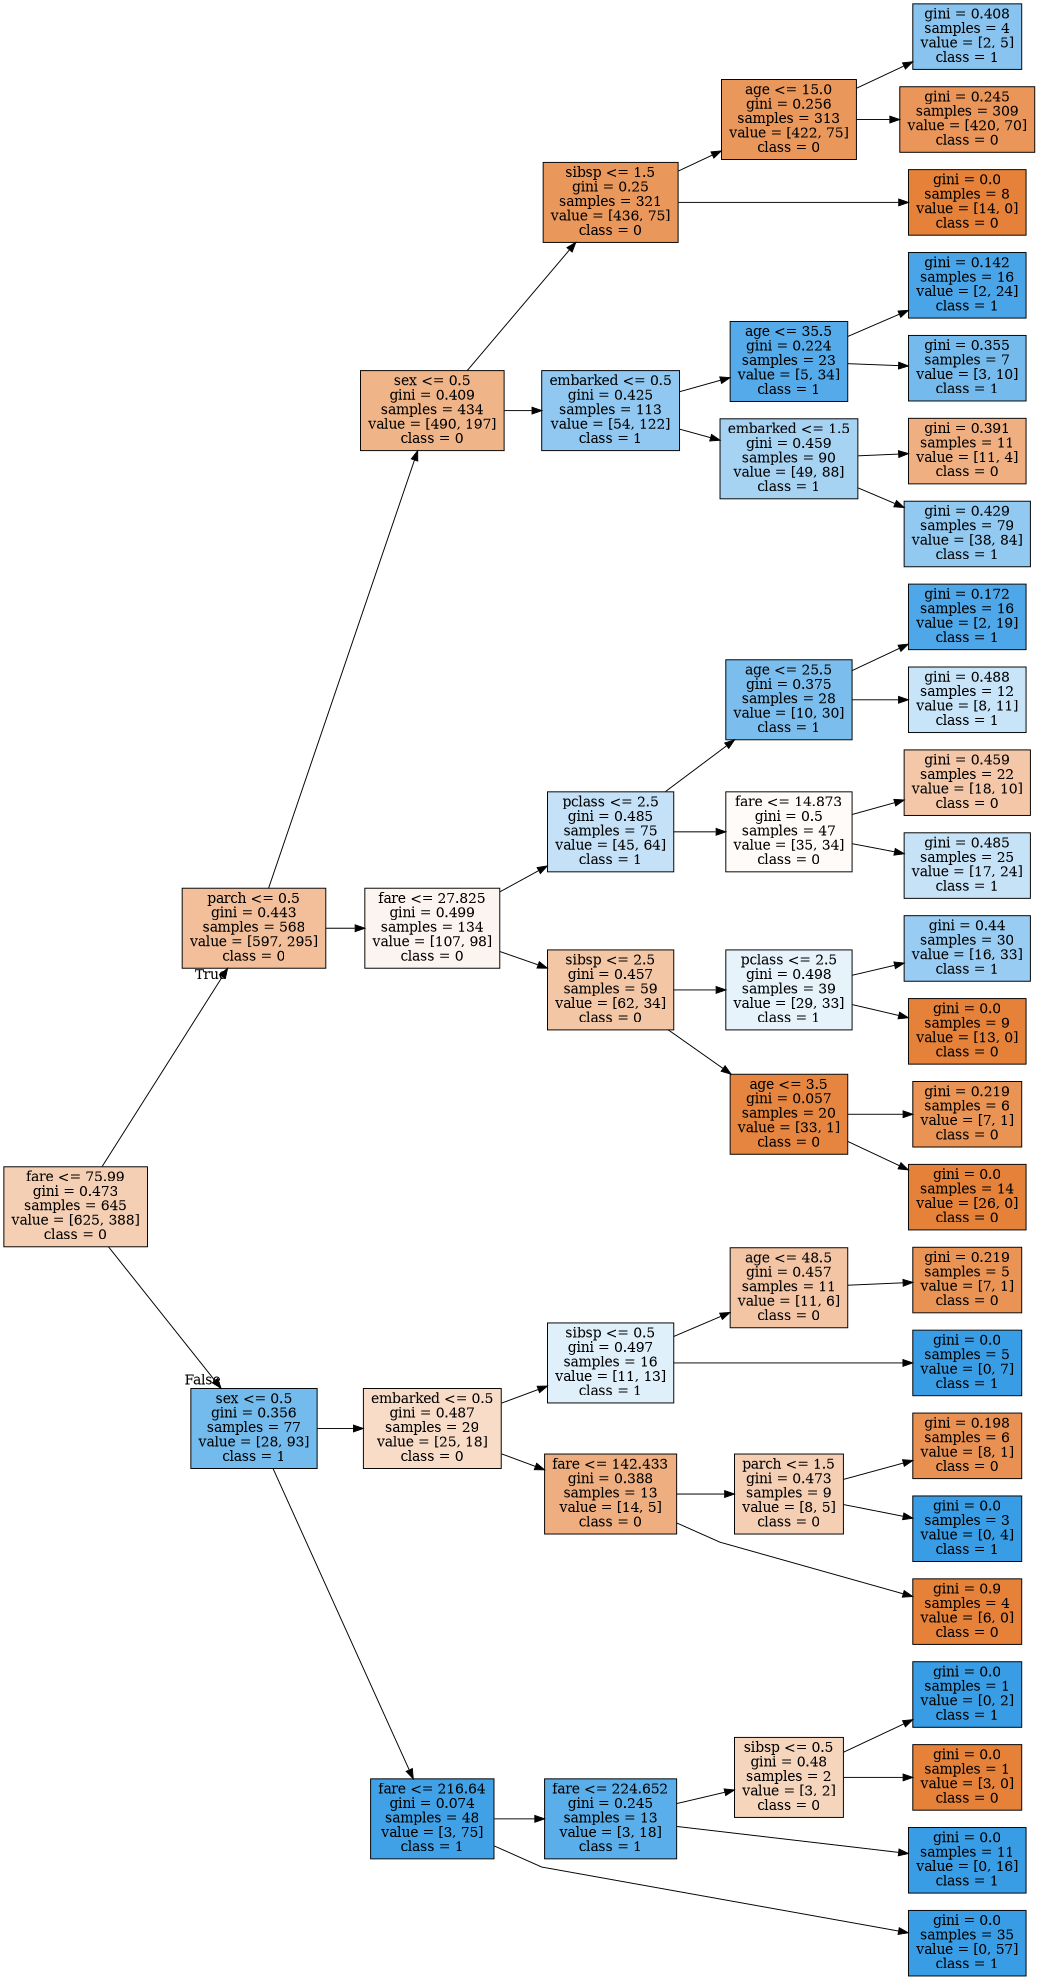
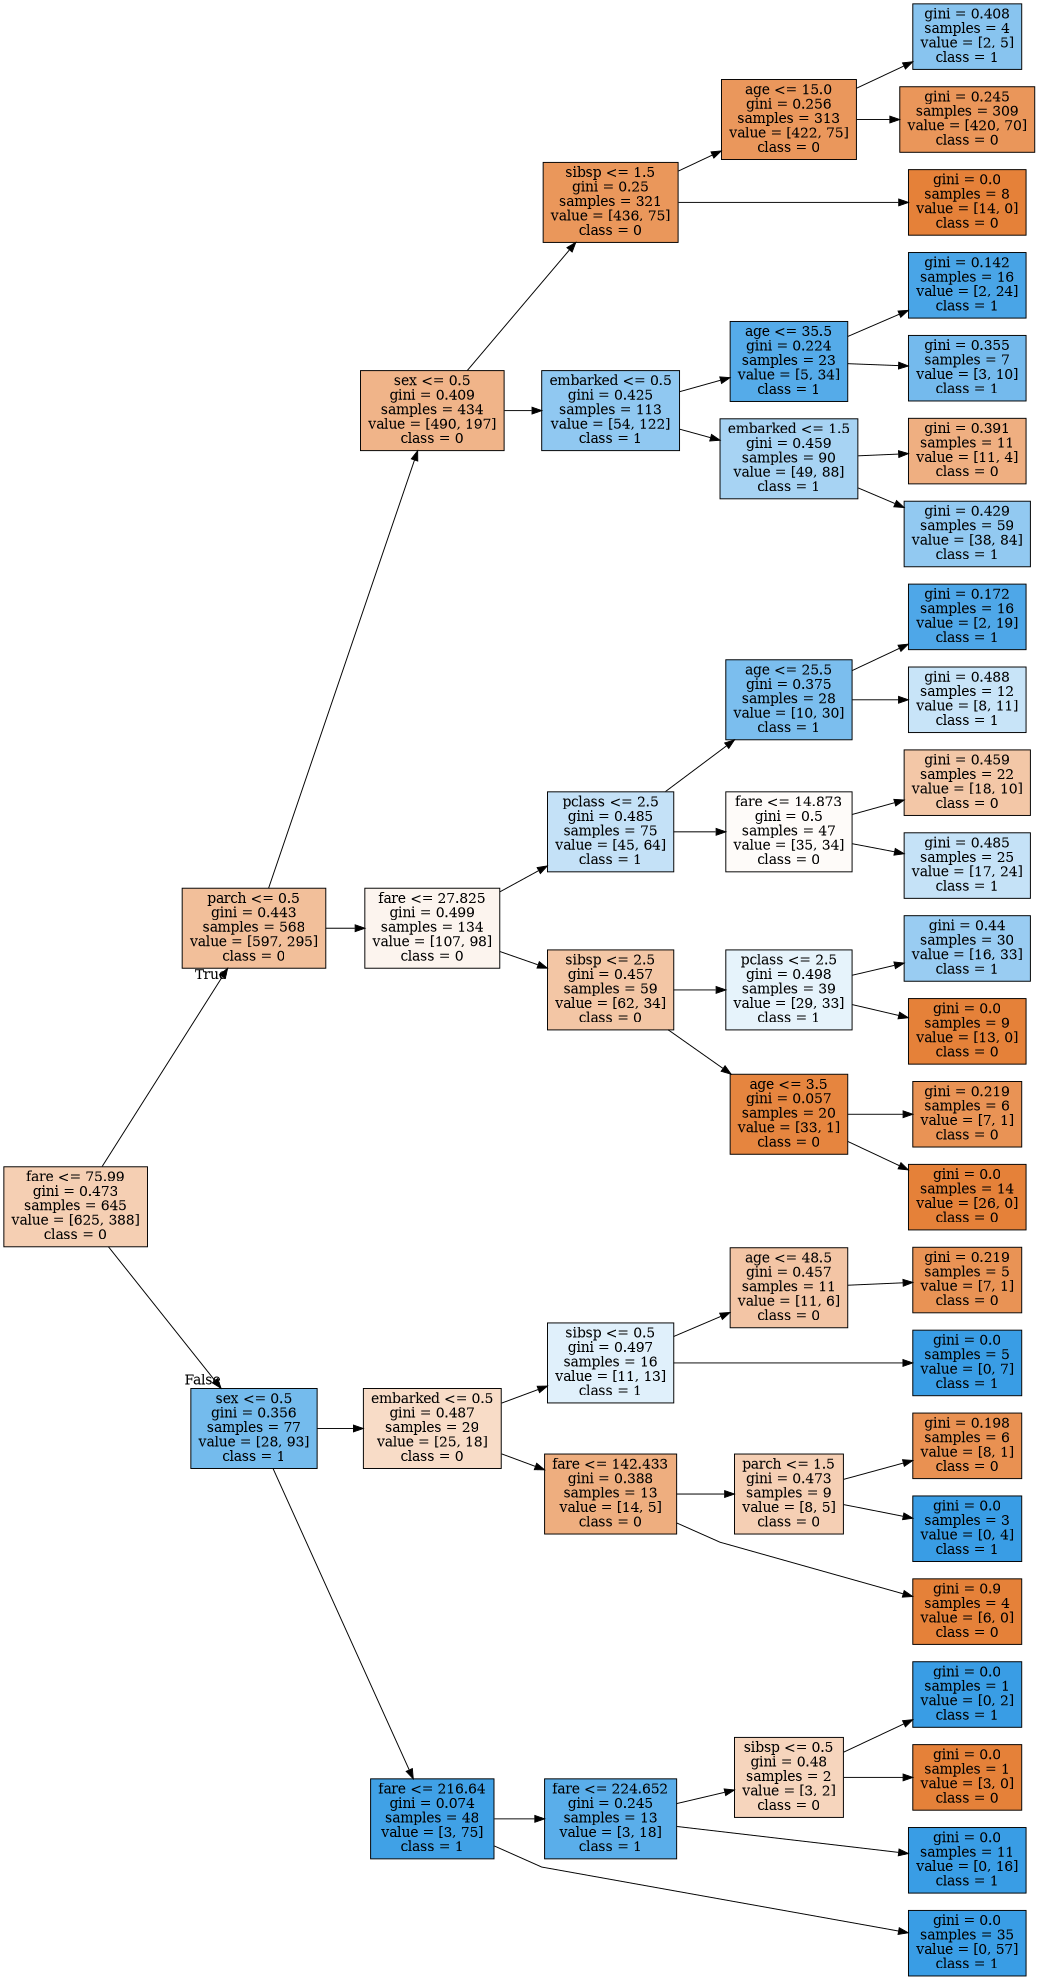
node "gini = 0.429 samples = 79 value = [38, 84] class = 1": label "gini = 0.429 samples = 79 value = [38, 84] class = 1" -> "gini = 0.429 samples = 59 value = [38, 84] class = 1"
